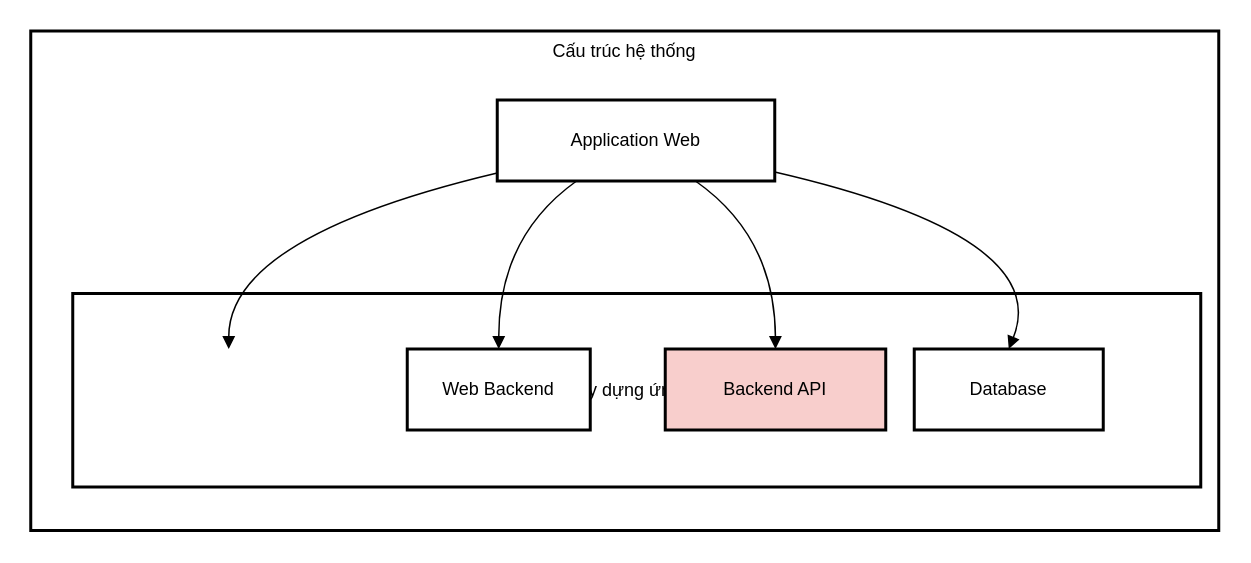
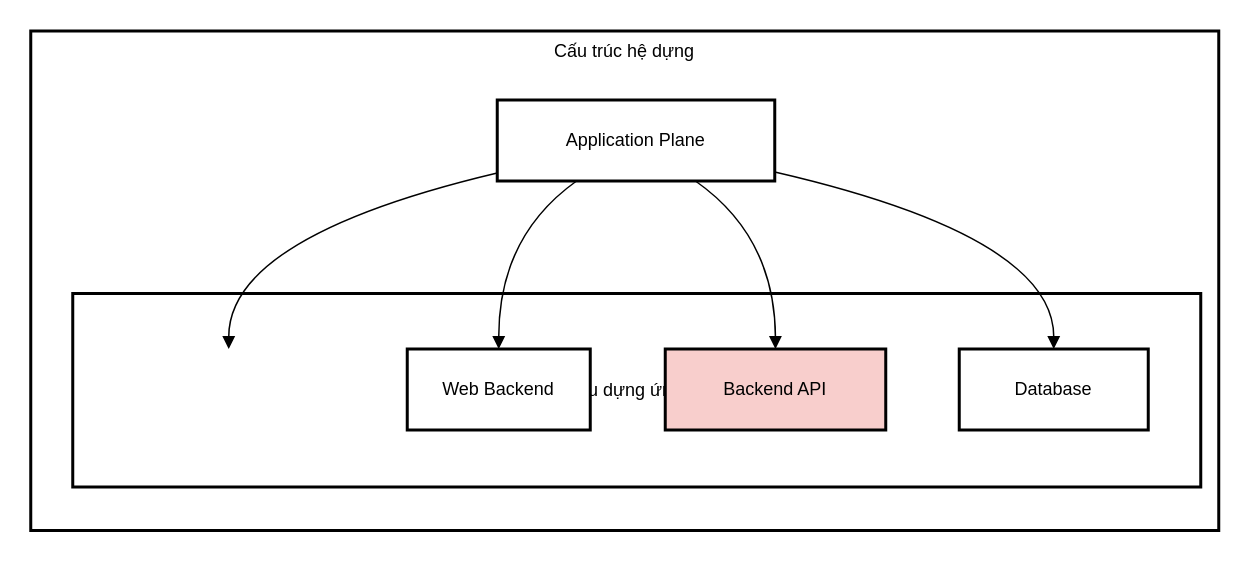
node "Cấu trúc hệ thống": label "Cấu trúc hệ thống" -> "Cấu trúc hệ dựng"
node "Application Web": label "Application Web" -> "Application Plane"
node "Database": moved (1009, 389) -> (1054, 389)
node "Xây dựng ứng dụ": label "Xây dựng ứng dụ" -> "Cấu dựng ứng dụ"
